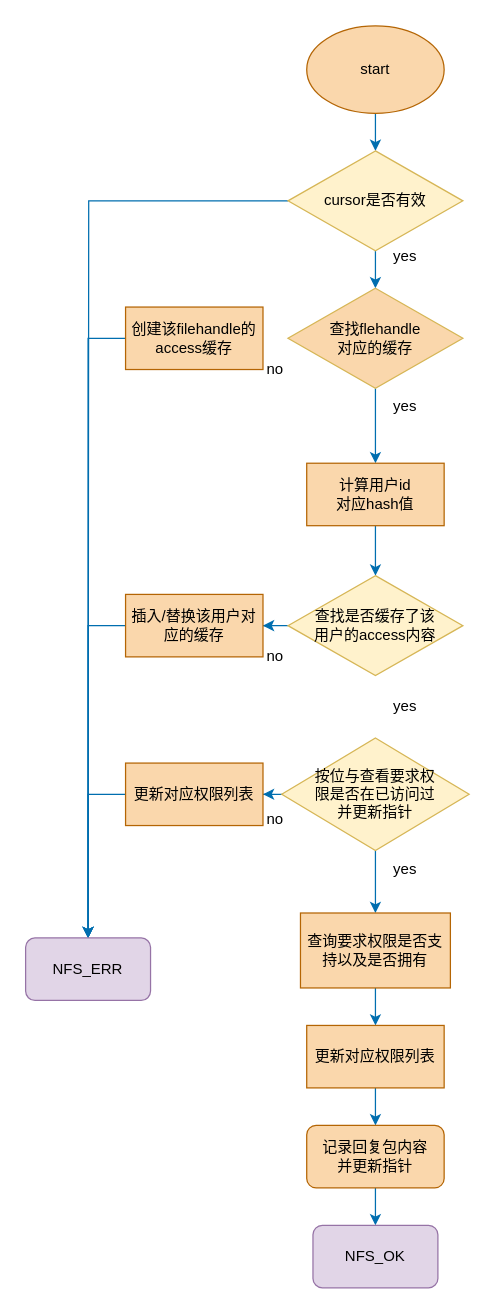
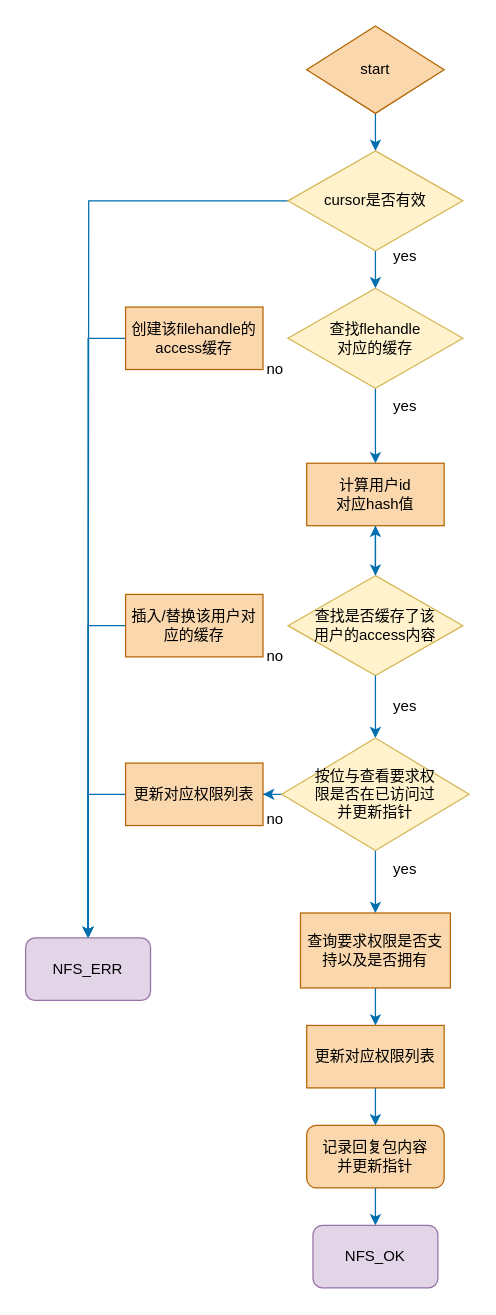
node "start": shape ellipse -> diamond
node "查找flehandle 对应的缓存": fillcolor #fad7ac -> #fff2cc
edge "查找是否缓存了该 用户的access内容" -> "插入/替换该用户对应的缓存": now "查找是否缓存了该 用户的access内容" -> "计算用户id 对应hash值"
edge "查找是否缓存了该 用户的access内容" -> "按位与查看要求权 限是否在已访问过 并更新指针": added
